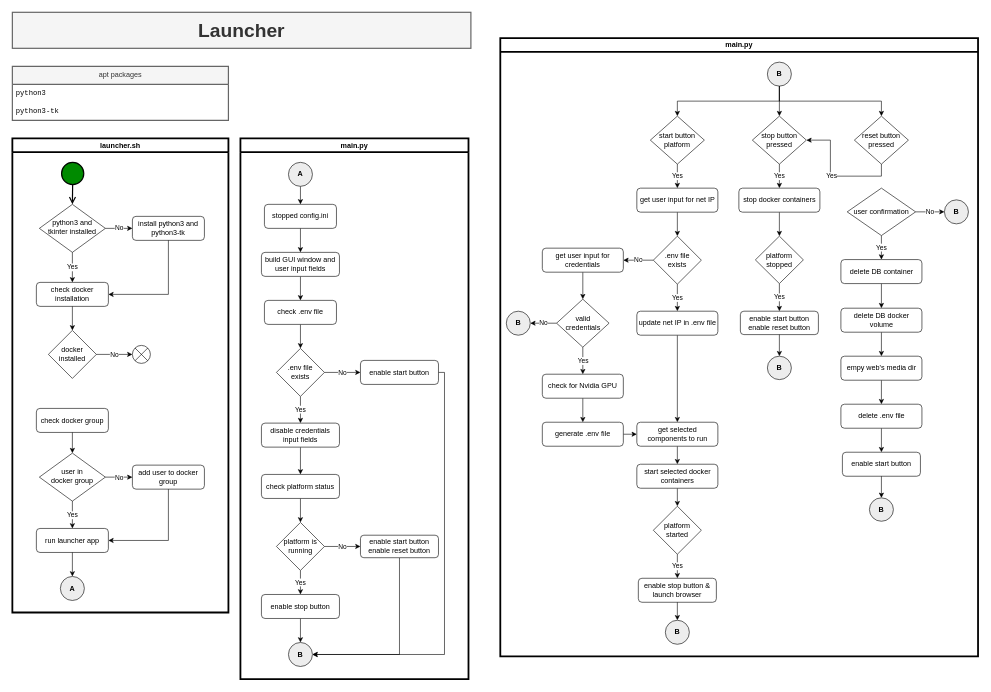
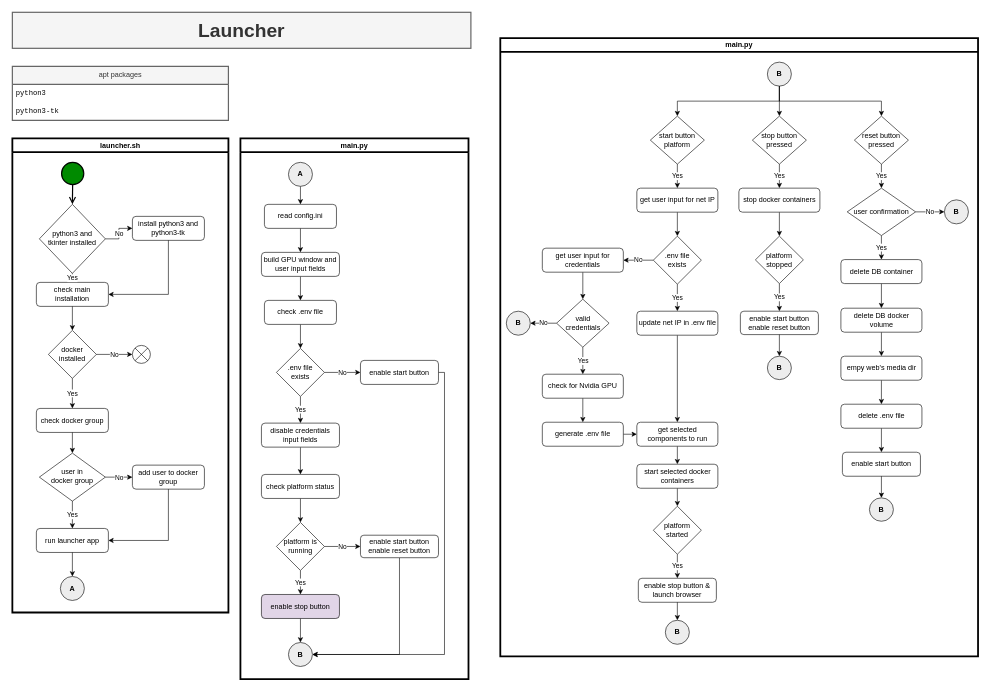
edge "reset button pressed" -> "stop button pressed": now "reset button pressed" -> "user confirmation"
node "stopped config.ini": label "stopped config.ini" -> "read config.ini"
node "python3 and tkinter installed": size 66x48 -> 66x69
node "build GUI window and user input fields": label "build GUI window and user input fields" -> "build GPU window and user input fields"
node "check docker installation": label "check docker installation" -> "check main installation"
edge "docker installed" -> "check docker group": added, label "Yes"
node "enable stop button": fillcolor #ffffff -> #e1d5e7
